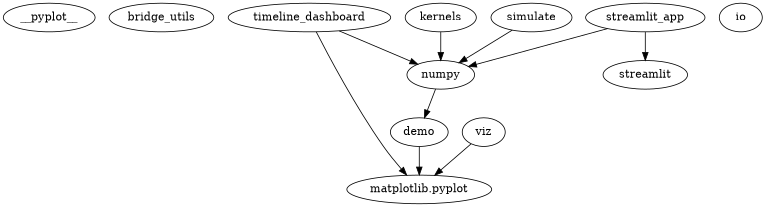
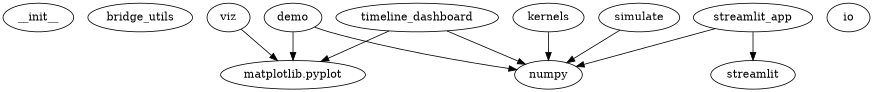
node "__pyplot__": label "__pyplot__" -> "__init__"
edge "numpy" -> "demo": reversed
